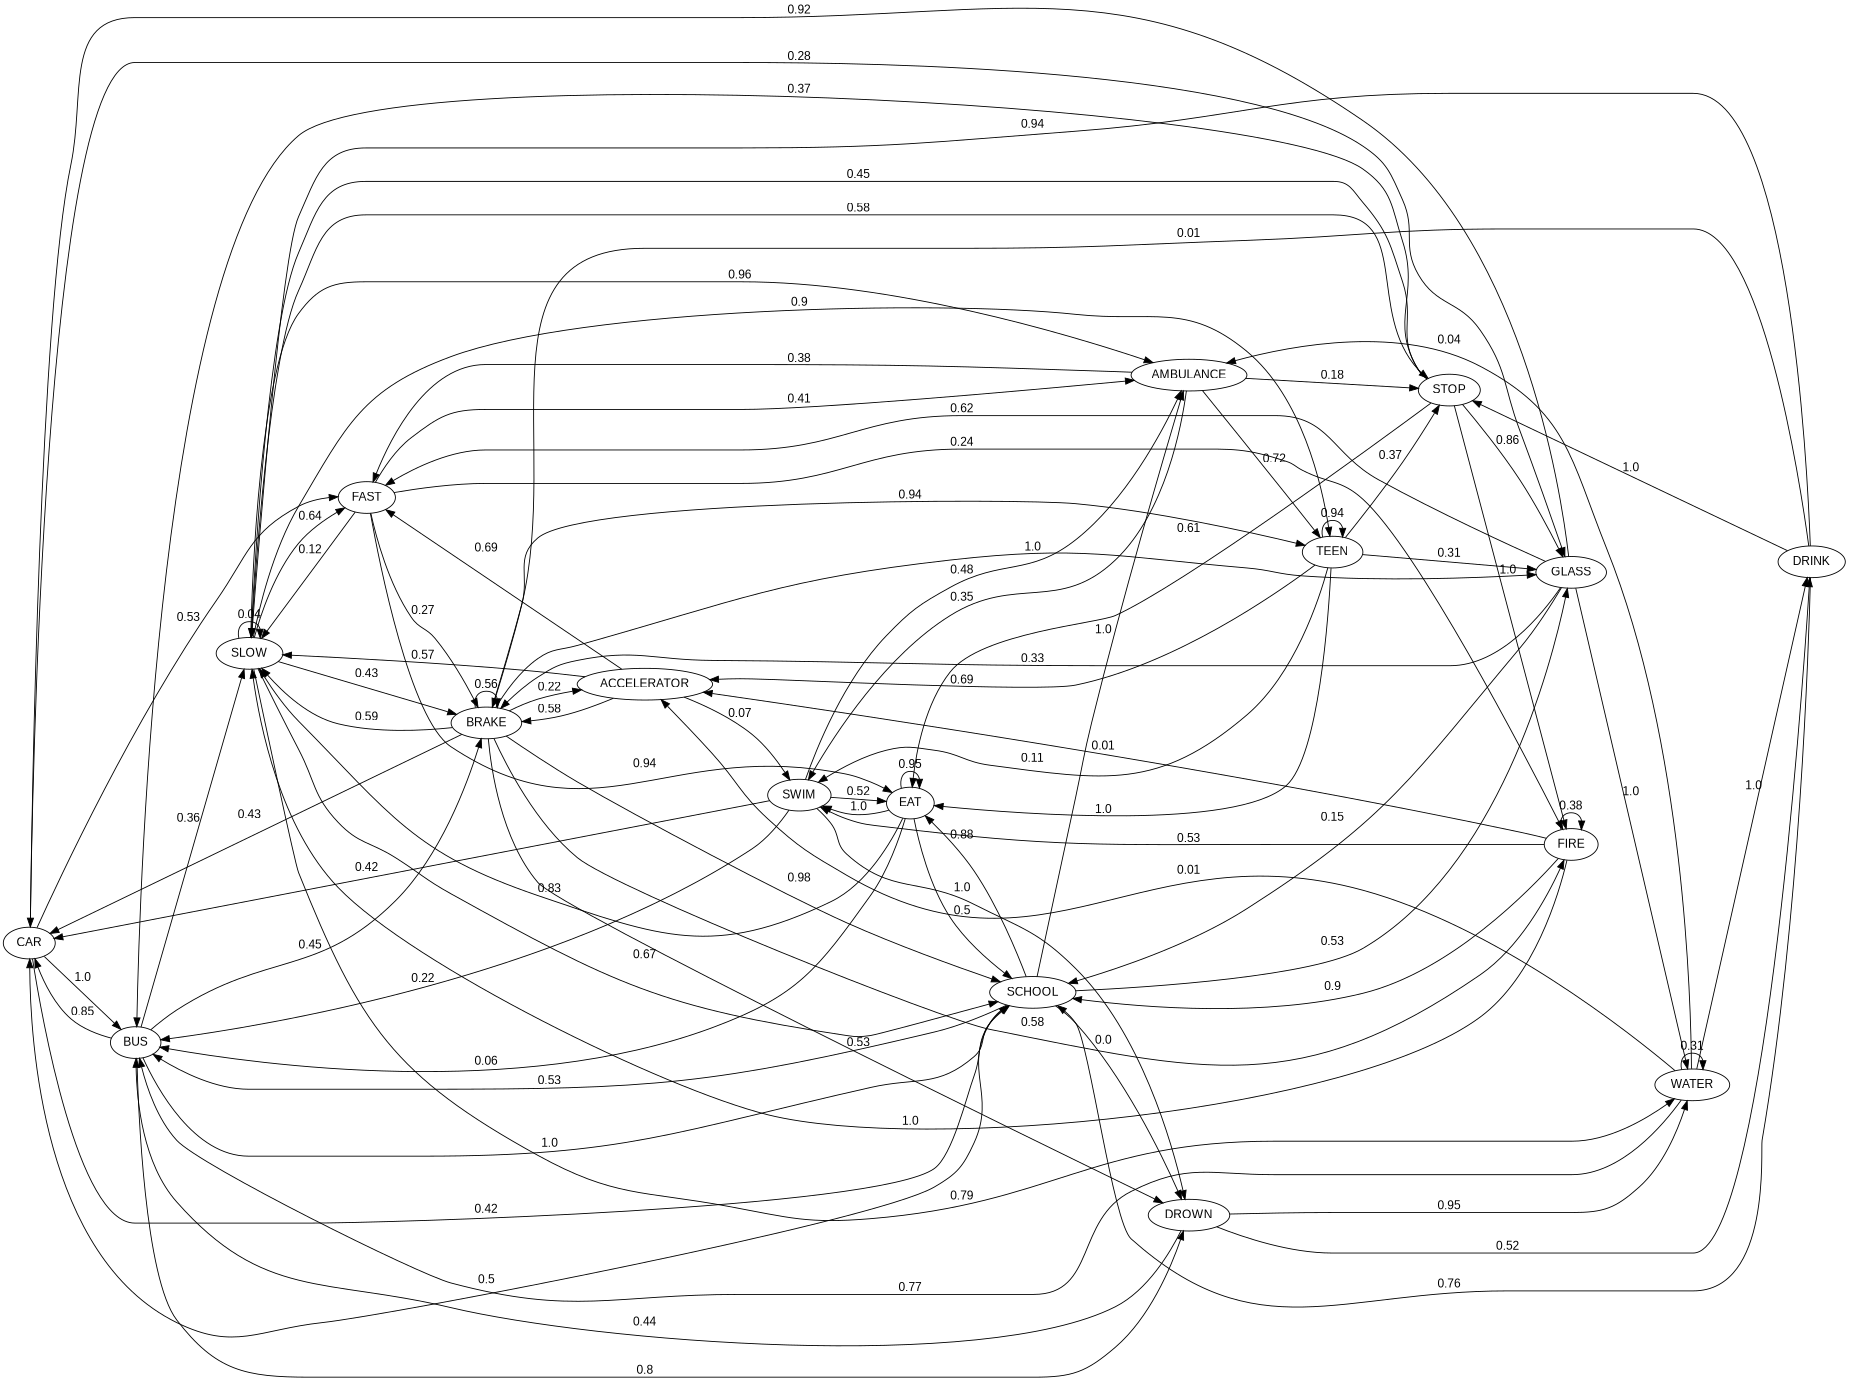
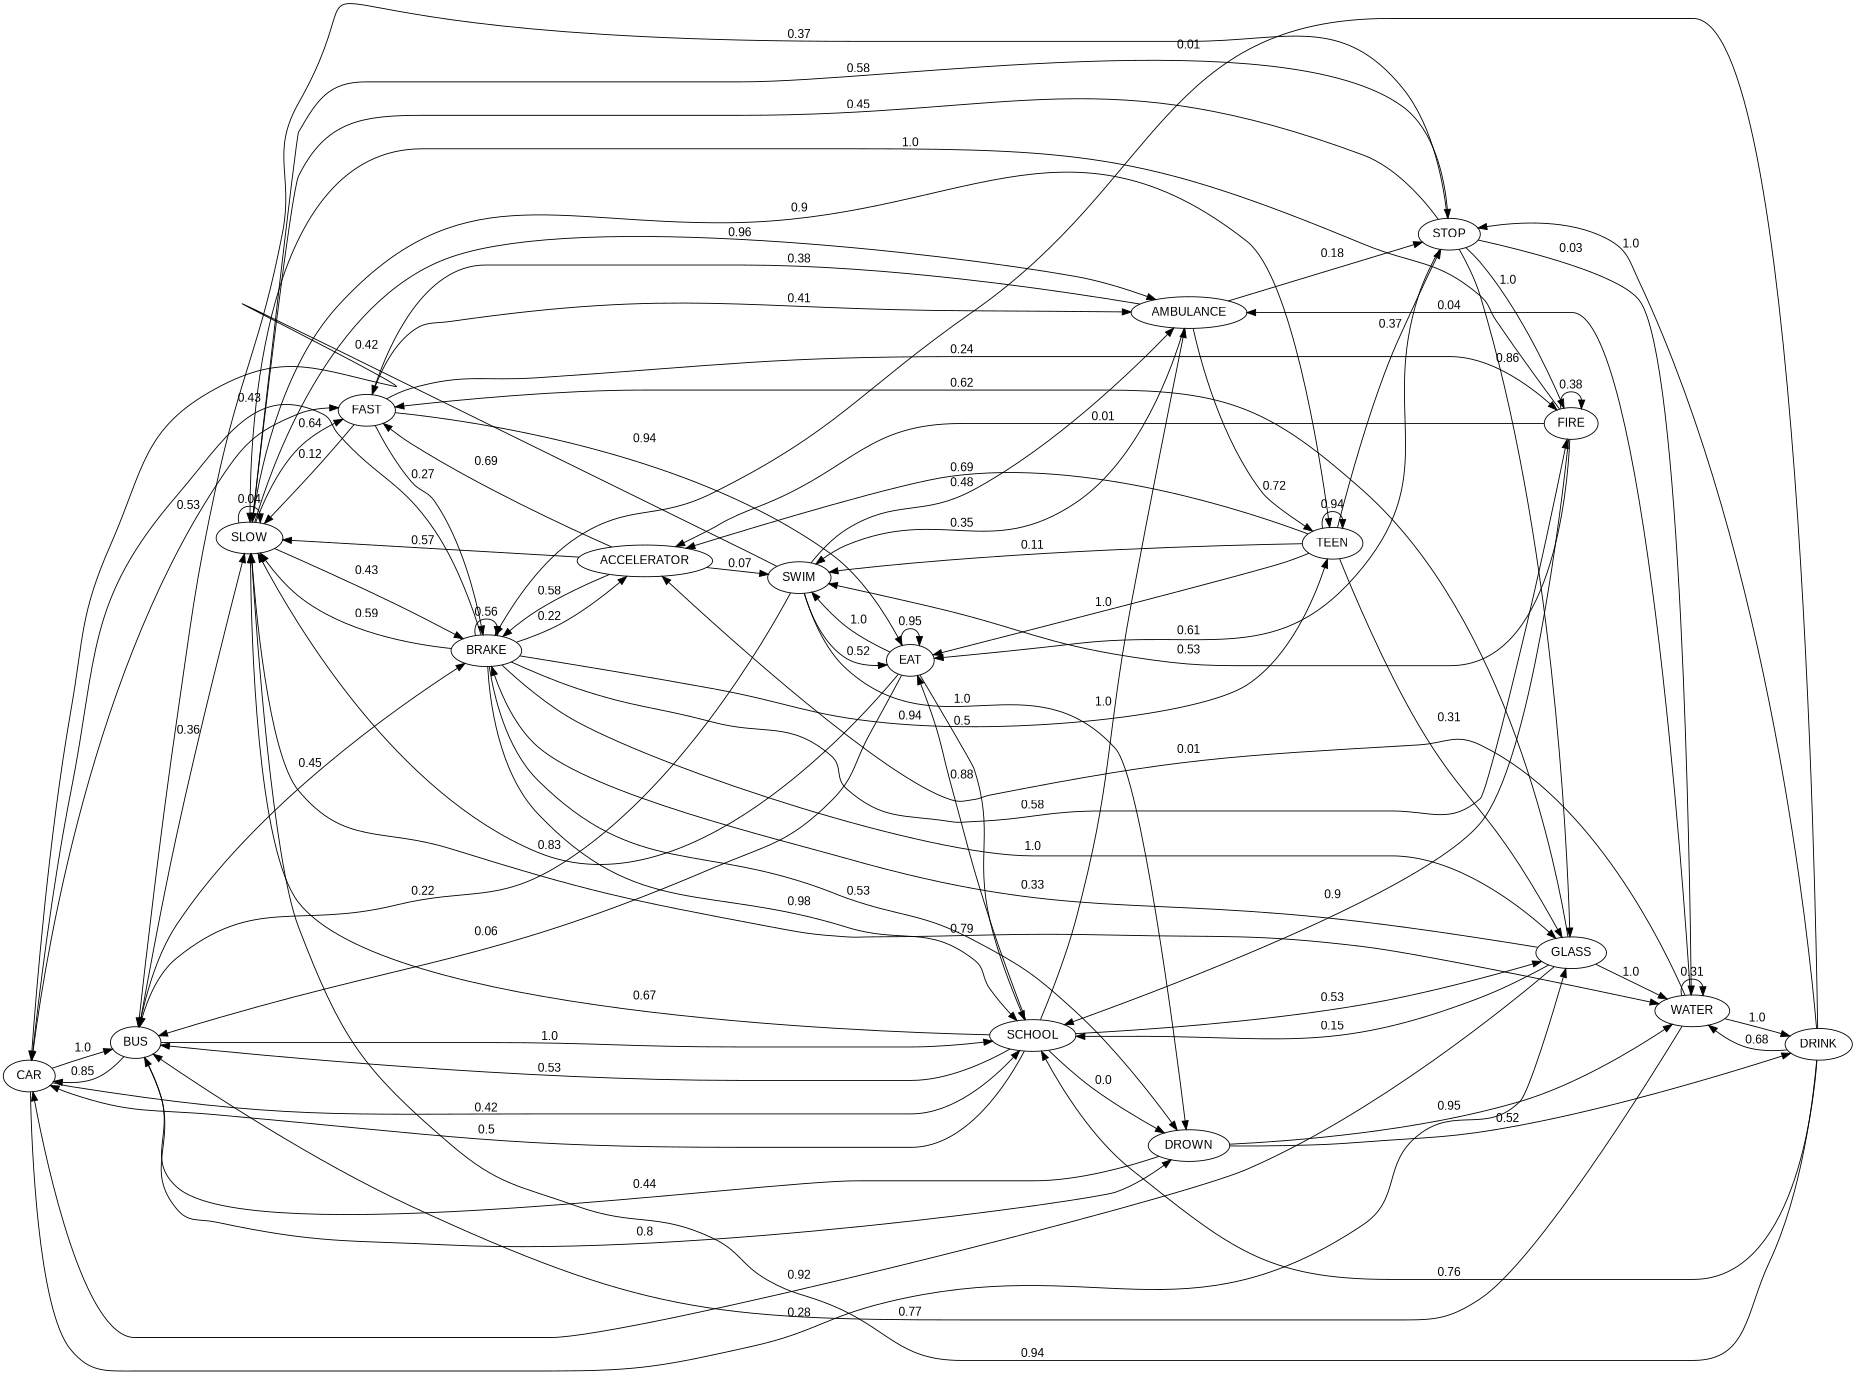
edge "STOP" -> "WATER": added, label "0.03"
edge "SLOW" -> "SCHOOL": reversed
edge "DRINK" -> "WATER": added, label "0.68"
